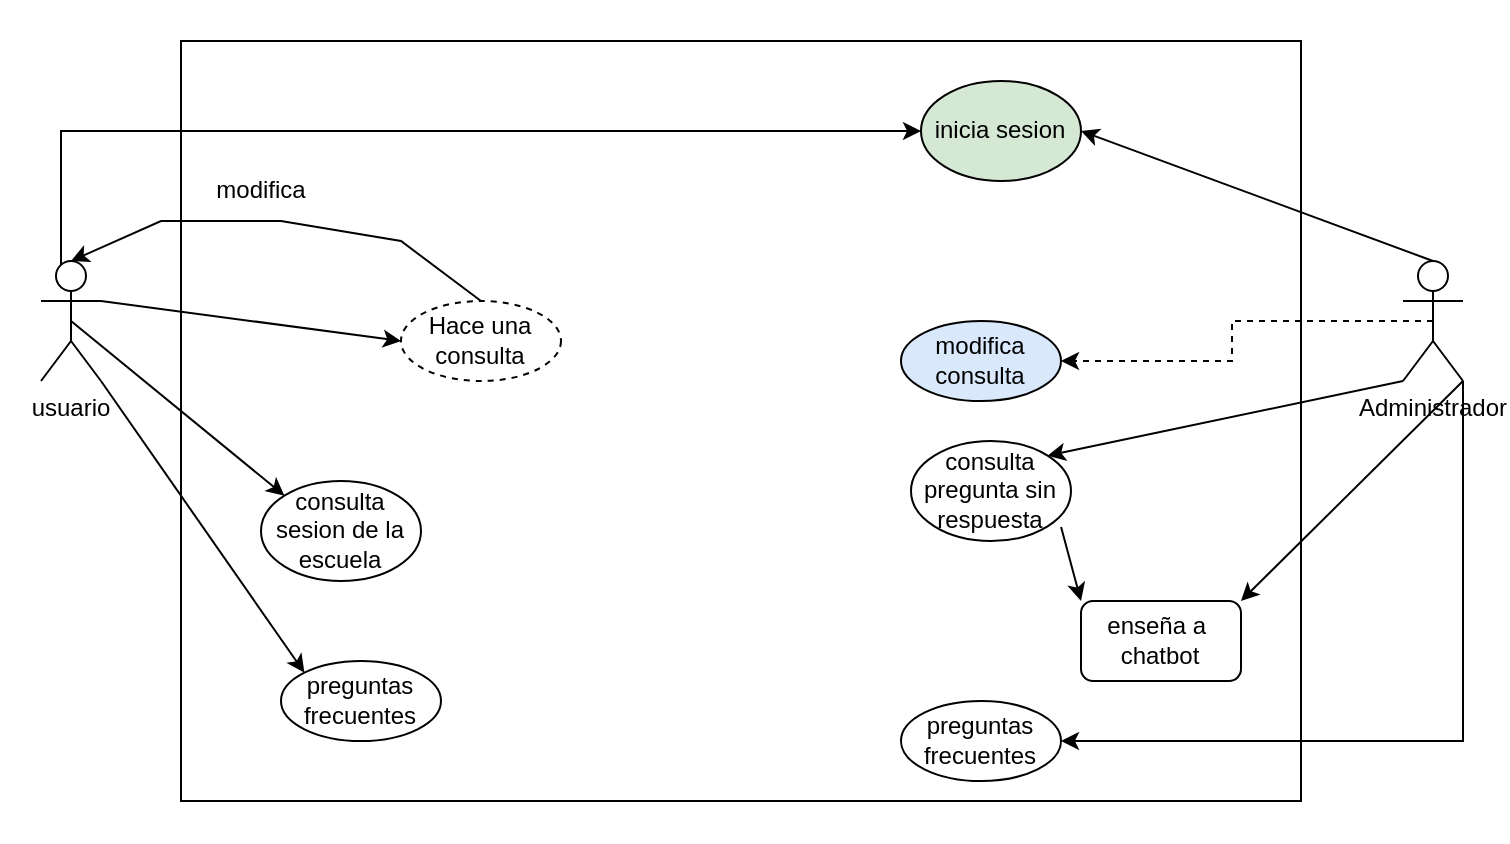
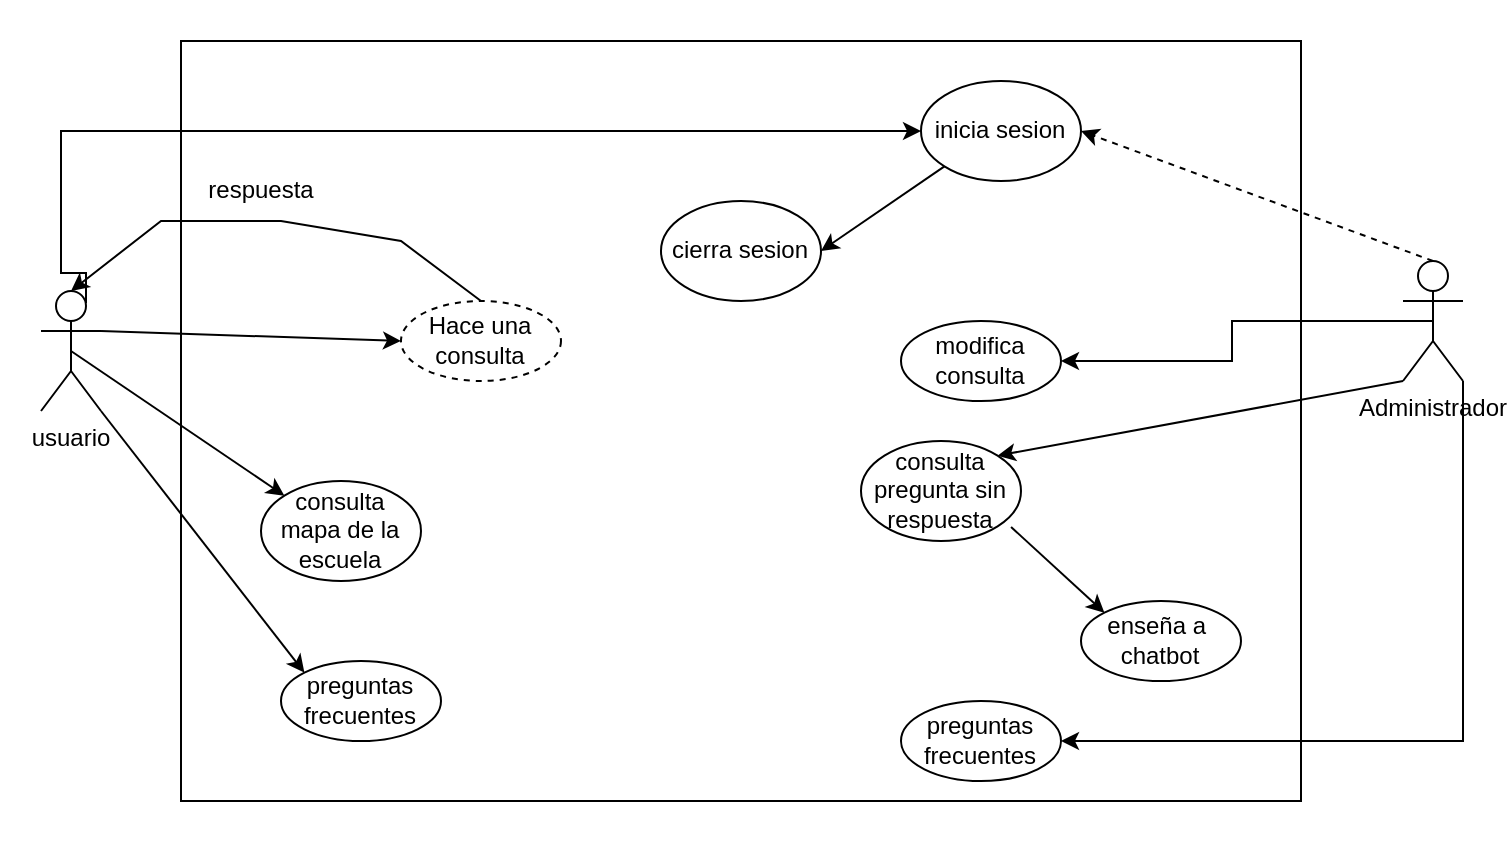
node "inicia sesion": fillcolor #d5e8d4 -> #ffffff
node "modifica": label "modifica" -> "respuesta"
edge "Administrador" -> "inicia sesion": style solid -> dashed
edge "inicia sesion" -> "cierra sesion": added
node "cierra sesion": added
node "usuario": moved (71, 321) -> (71, 351)
edge "Administrador" -> "modifica consulta": style dashed -> solid
node "modifica consulta": fillcolor #dae8fc -> #ffffff
edge "Administrador" -> "enseña a chatbot": removed
node "consulta pregunta sin respuesta": moved (991, 491) -> (941, 491)
node "consulta sesion de la escuela": label "consulta sesion de la escuela" -> "consulta mapa de la escuela"
node "enseña a chatbot": shape rounded rectangle -> ellipse
